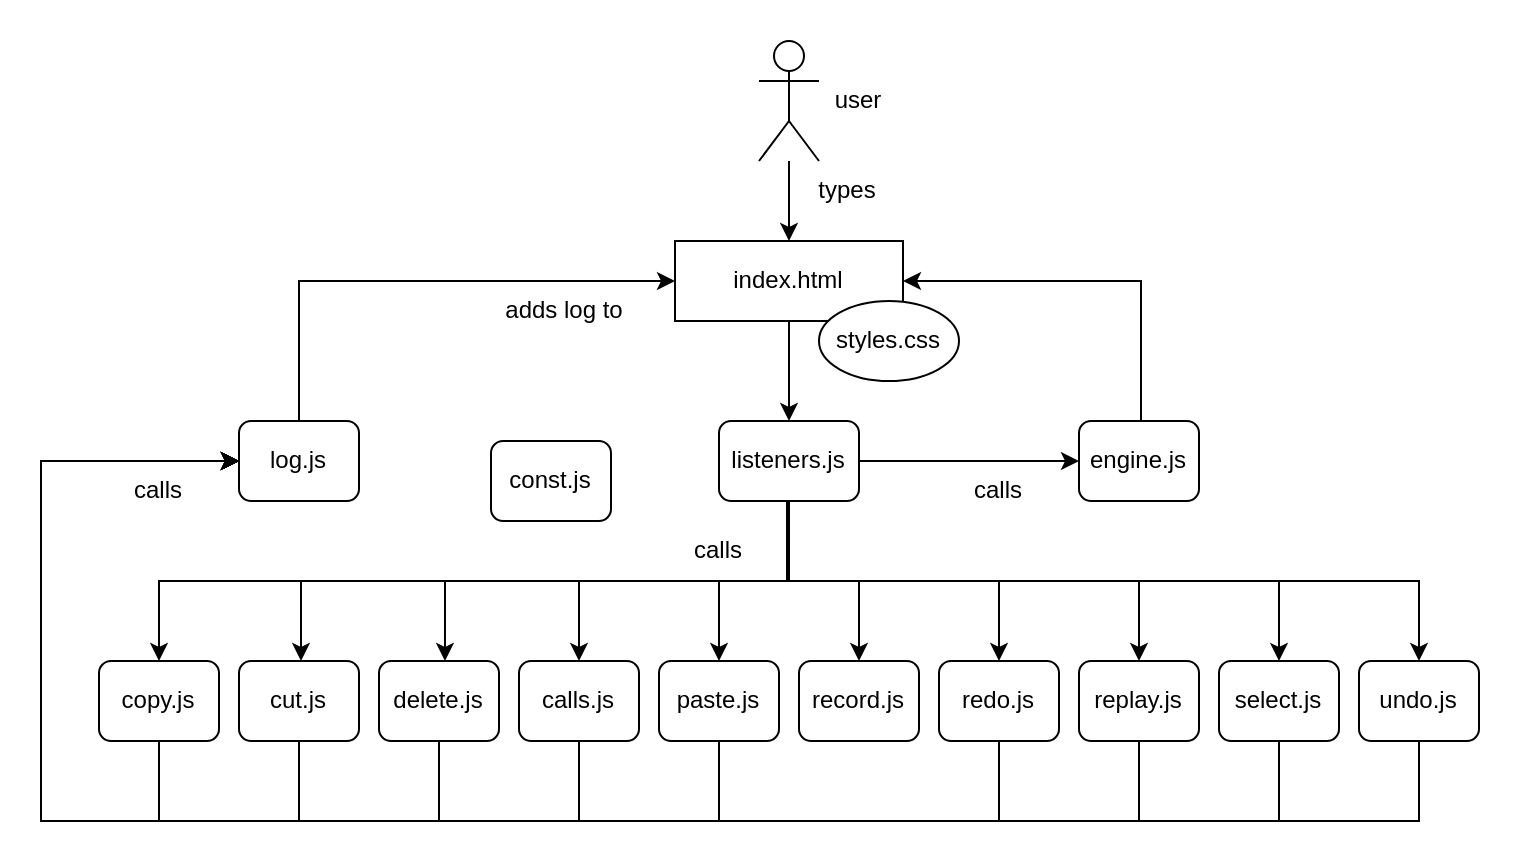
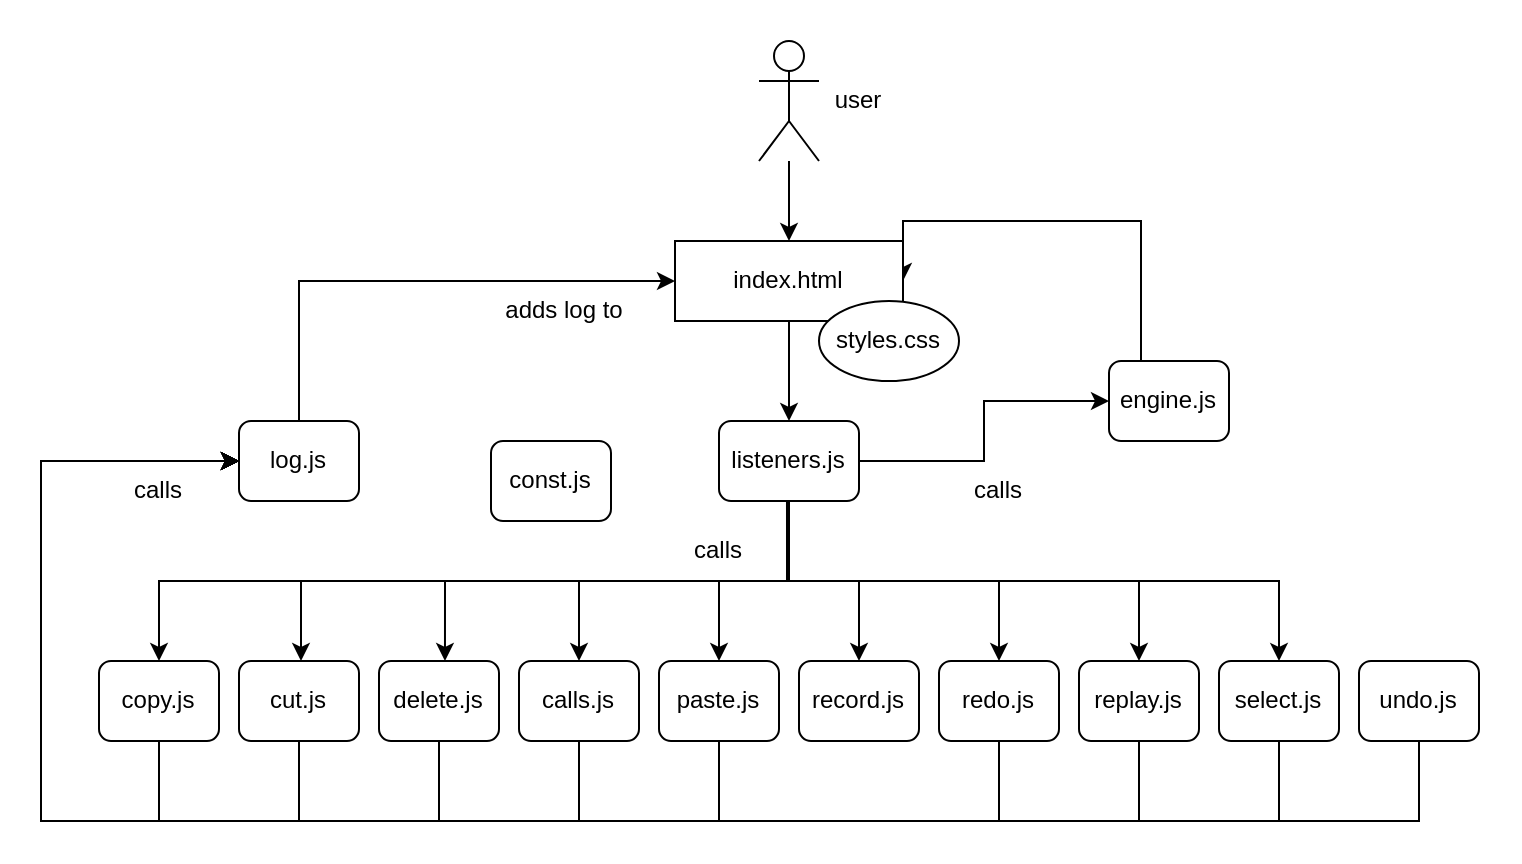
node "types": removed
node "engine.js": moved (1139, 461) -> (1169, 401)
edge "listeners.js" -> "undo.js": removed
